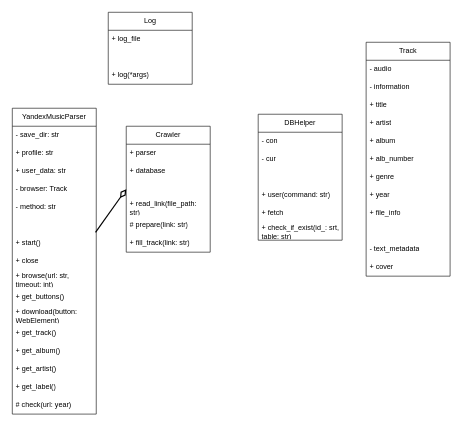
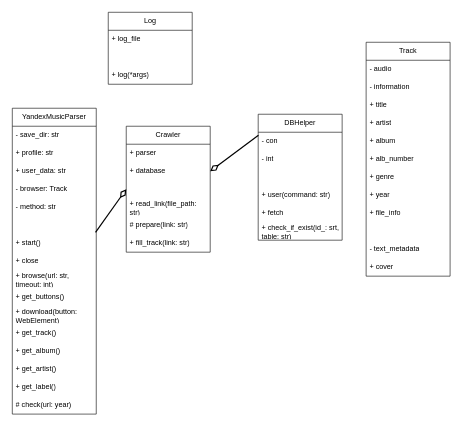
edge "DBHelper" -> "+ database": added
node "- cur": label "- cur" -> "- int"
